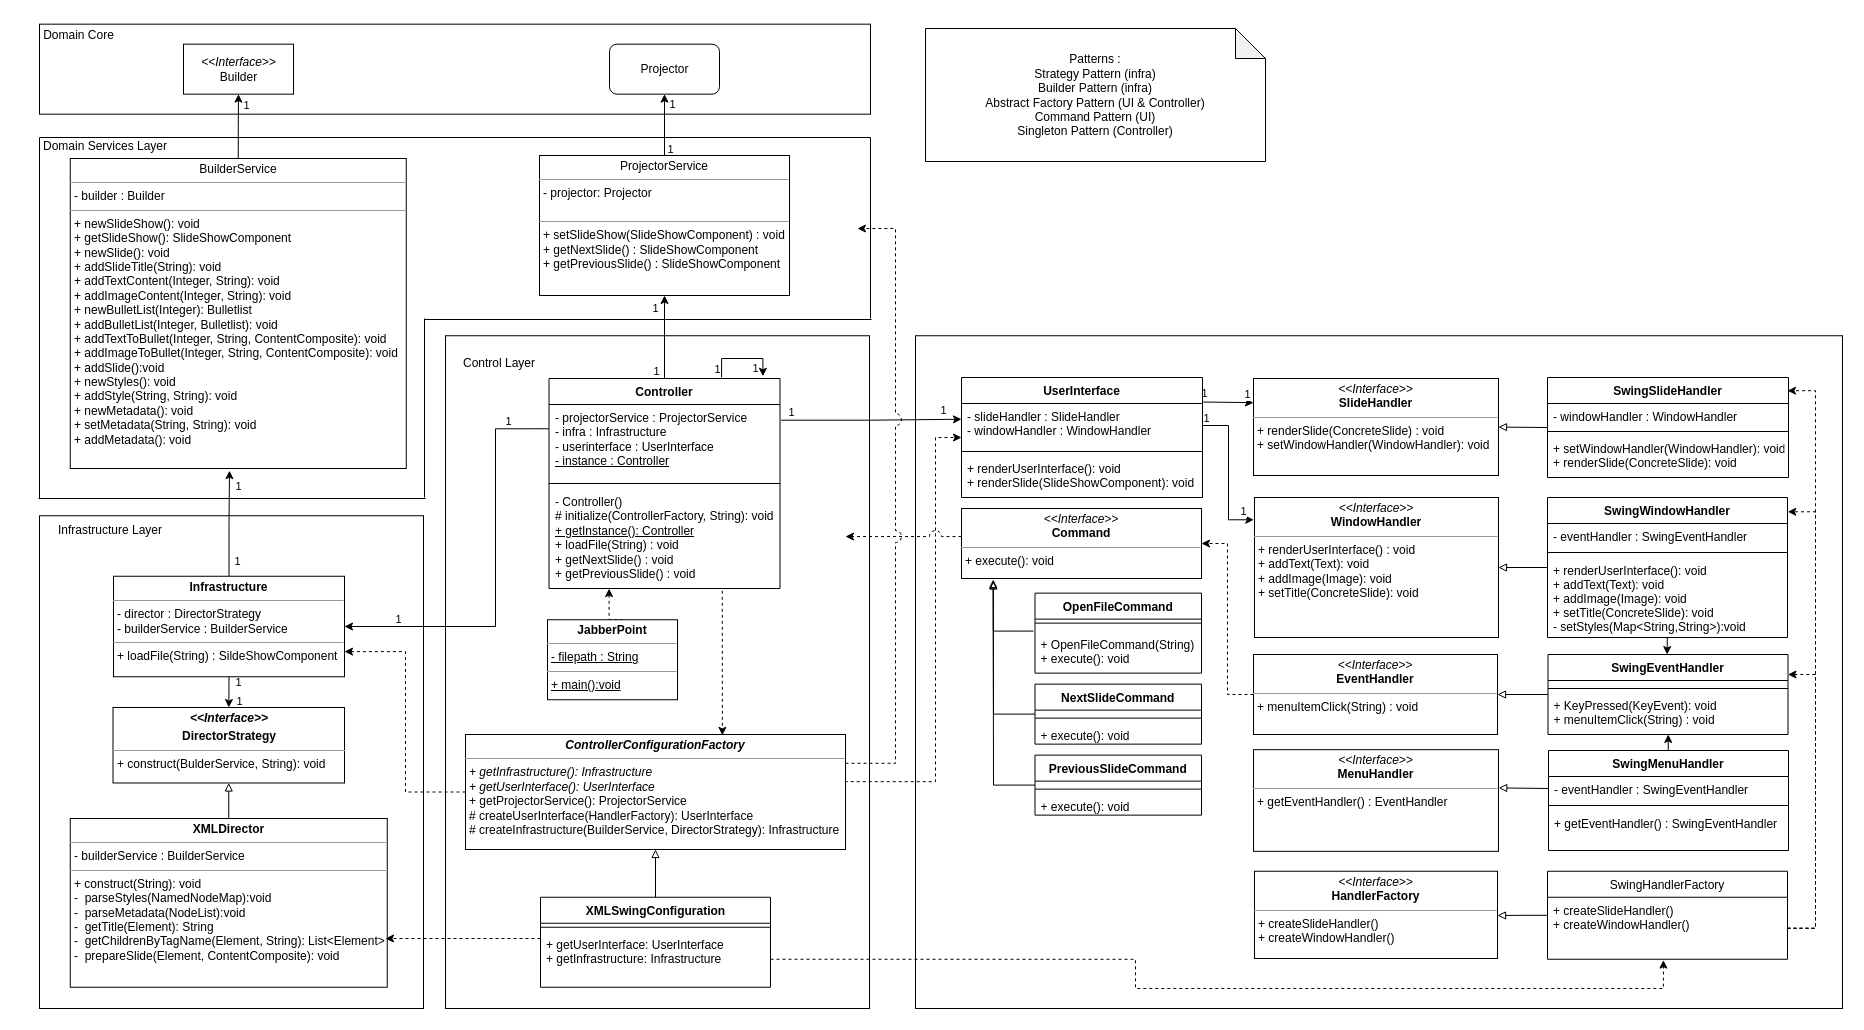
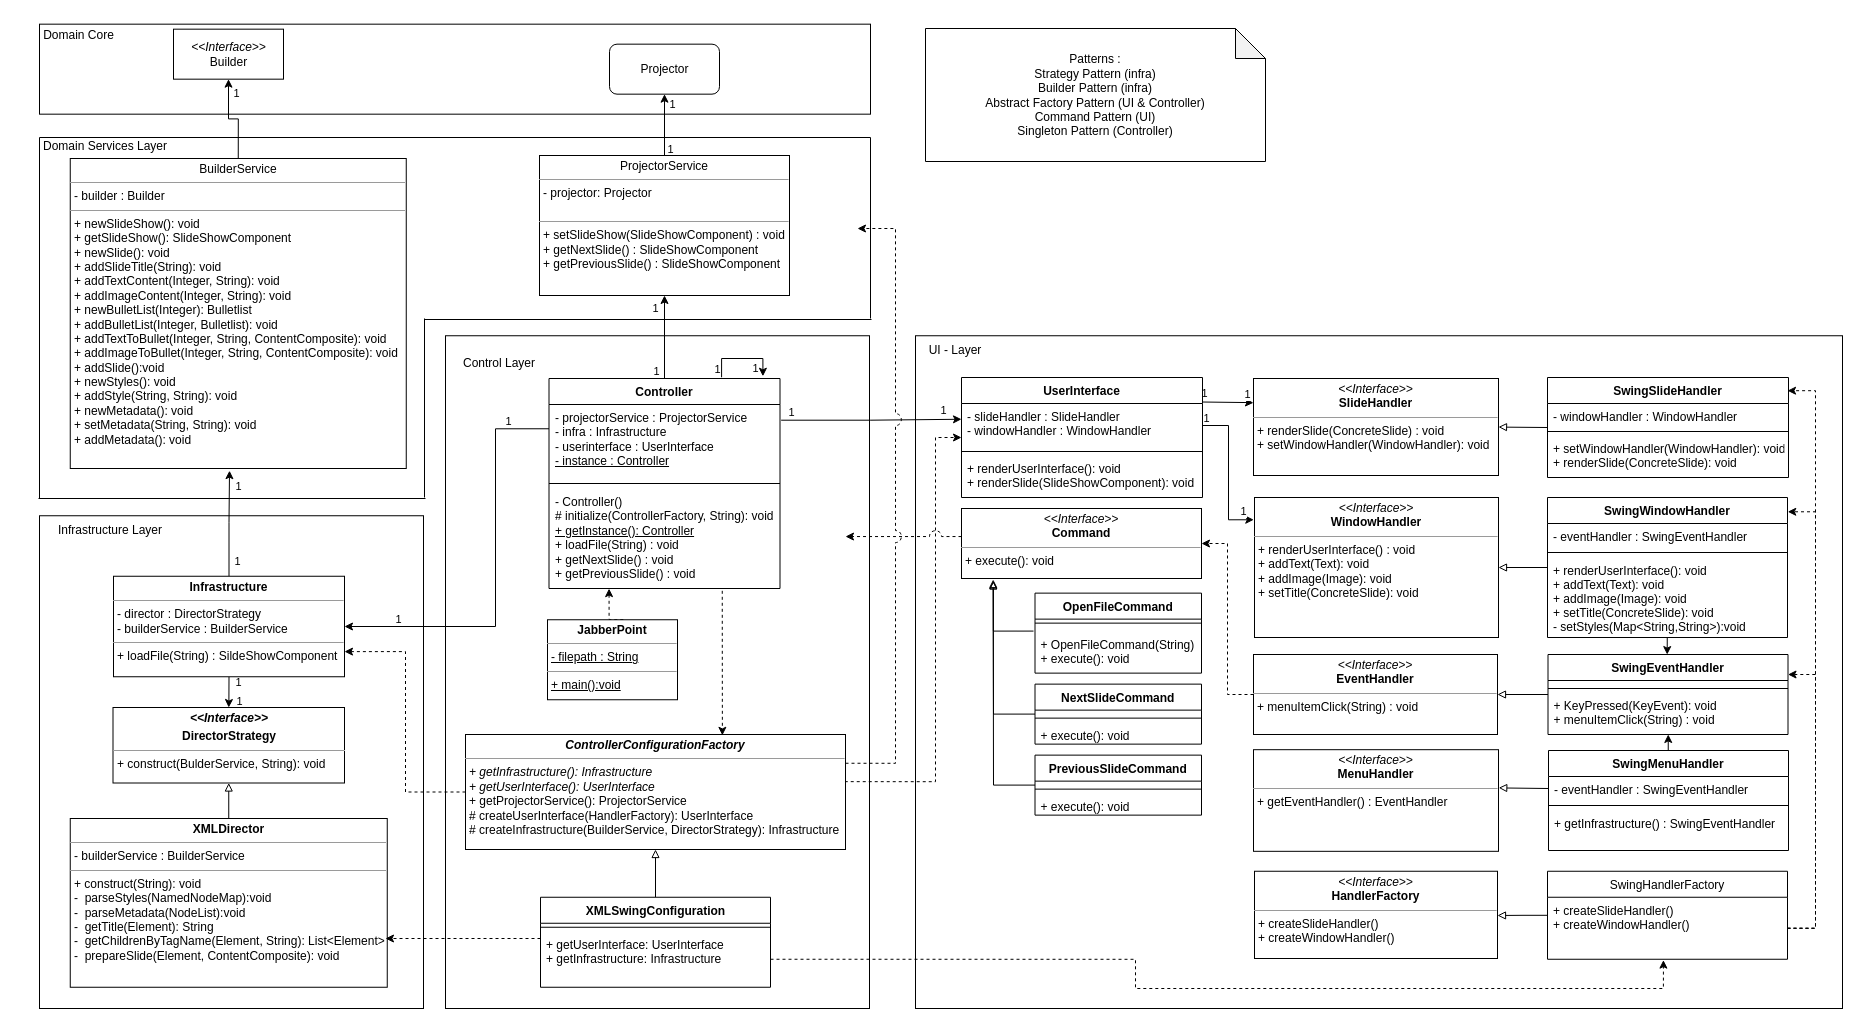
node "<<Interface>> Builder": moved (239, 69) -> (229, 54)
node "UI - Layer": added
node "+ getEventHandler() : SwingEventHandler": label "+ getEventHandler() : SwingEventHandler" -> "+ getInfrastructure() : SwingEventHandler"
